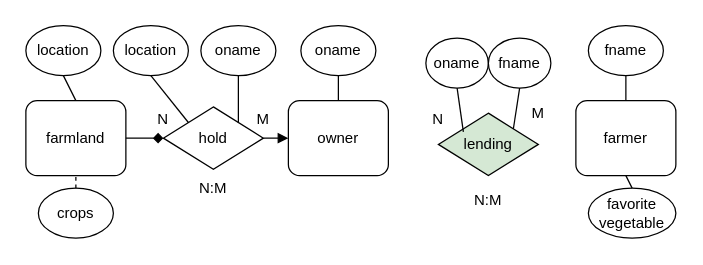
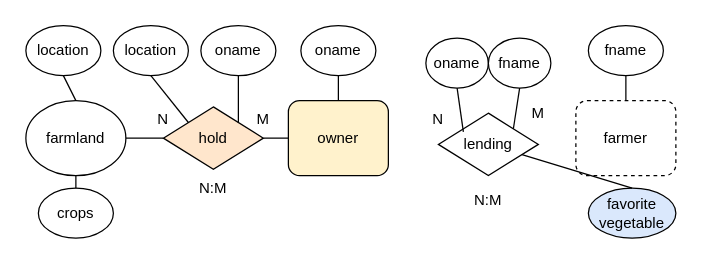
node "farmland": shape rounded rectangle -> ellipse
edge "farmland" -> "hold": arrowhead diamond -> none
node "hold": fillcolor #ffffff -> #ffe6cc
edge "hold" -> "owner": arrowhead block -> none
node "owner": fillcolor #ffffff -> #fff2cc
node "farmer": style solid -> dashed
node "lending": fillcolor #d5e8d4 -> #ffffff
edge "farmland" -- "crops": style dashed -> solid
edge "farmer" -- "favorite vegetable": now "lending" -- "favorite vegetable"
node "favorite vegetable": fillcolor #ffffff -> #dae8fc
